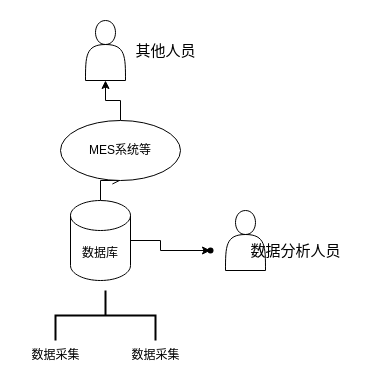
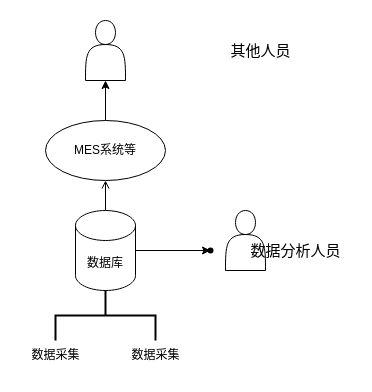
node "其他人员": moved (166, 51) -> (261, 51)
node "MES系统等": moved (121, 151) -> (106, 151)
node "数据库": moved (101, 241) -> (106, 251)
